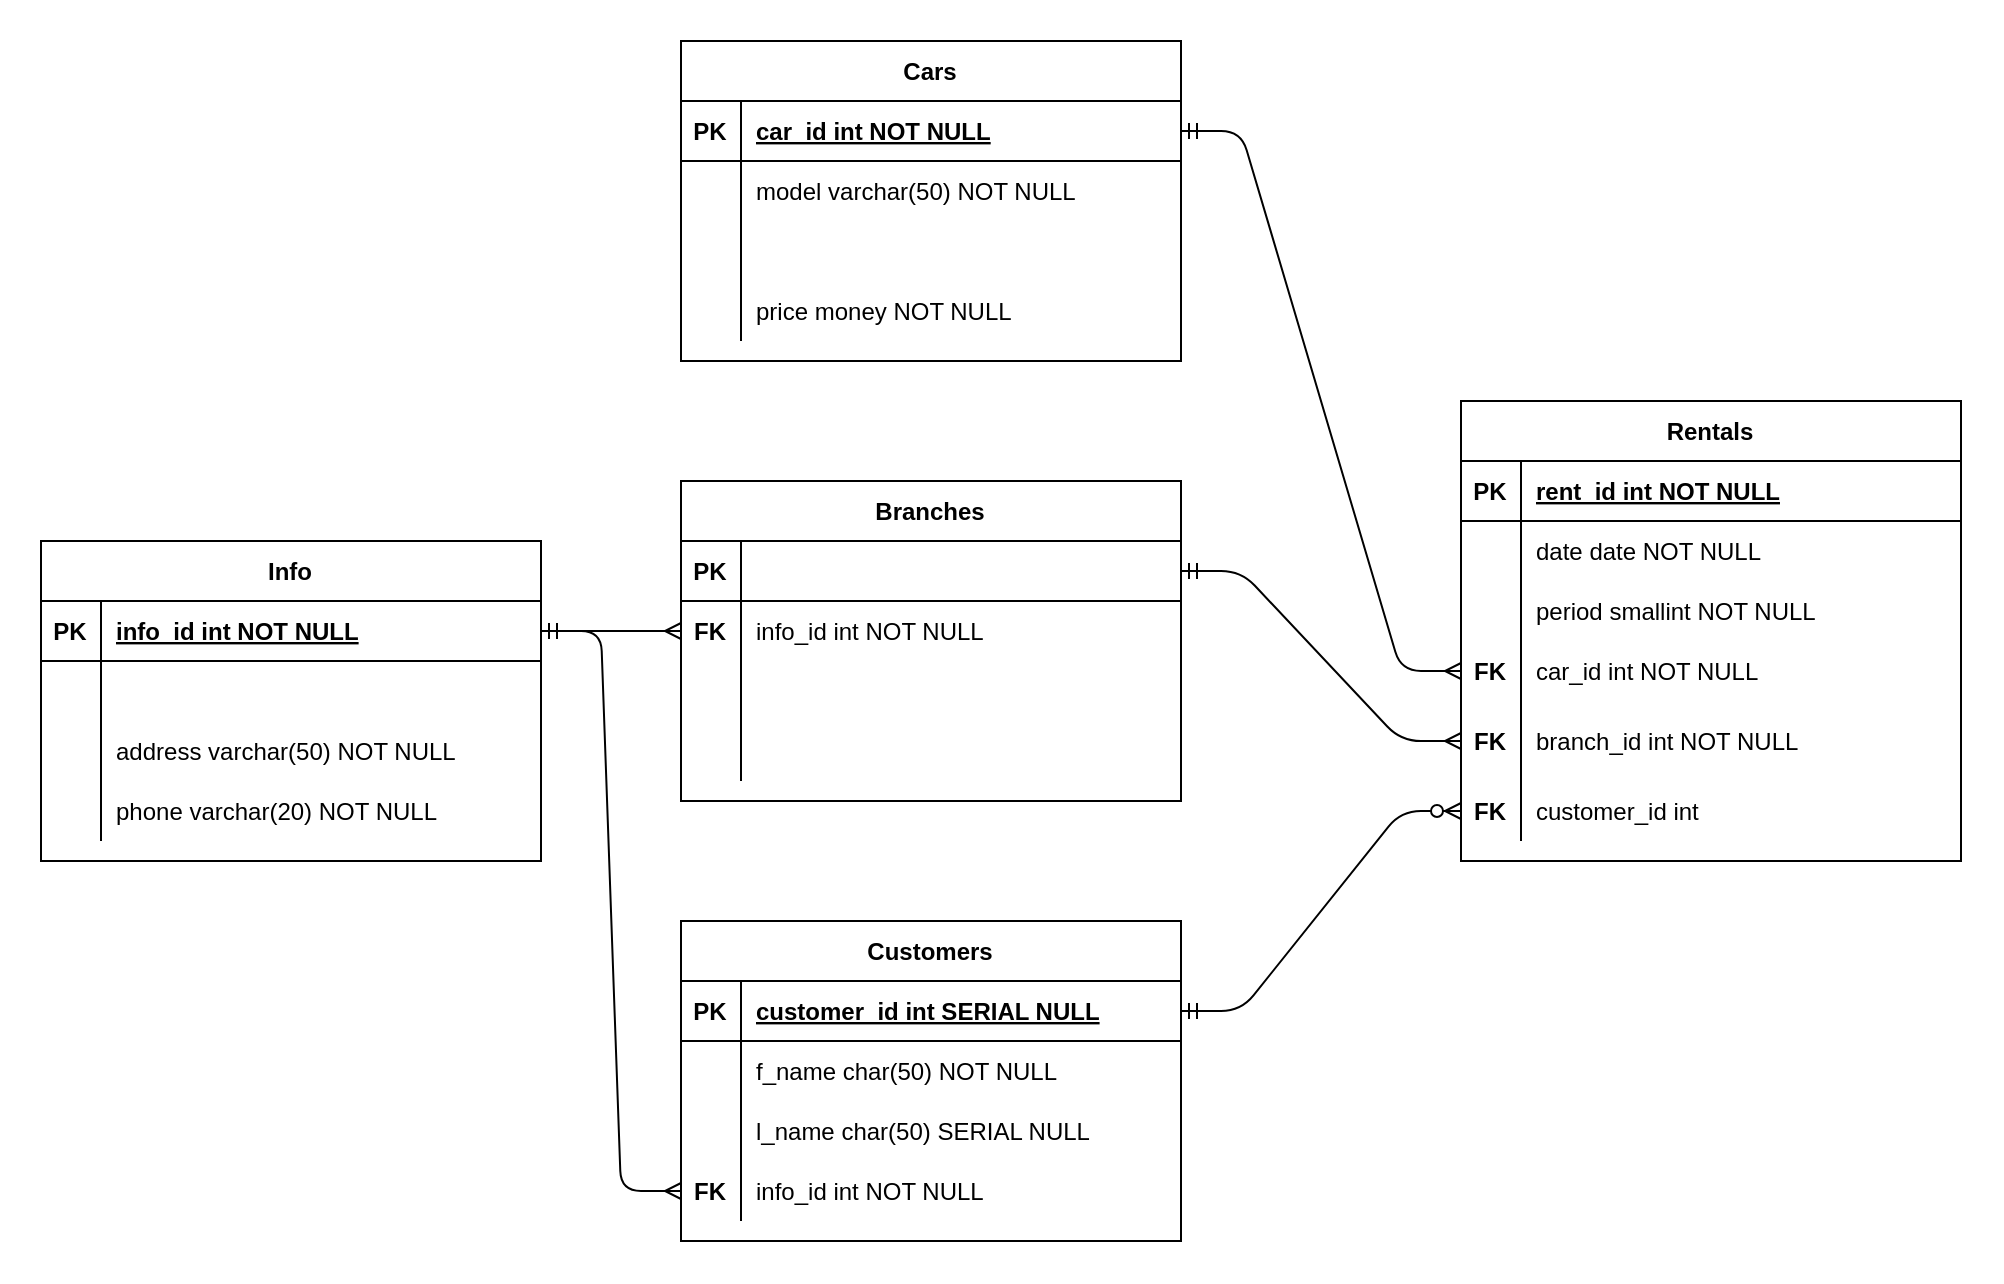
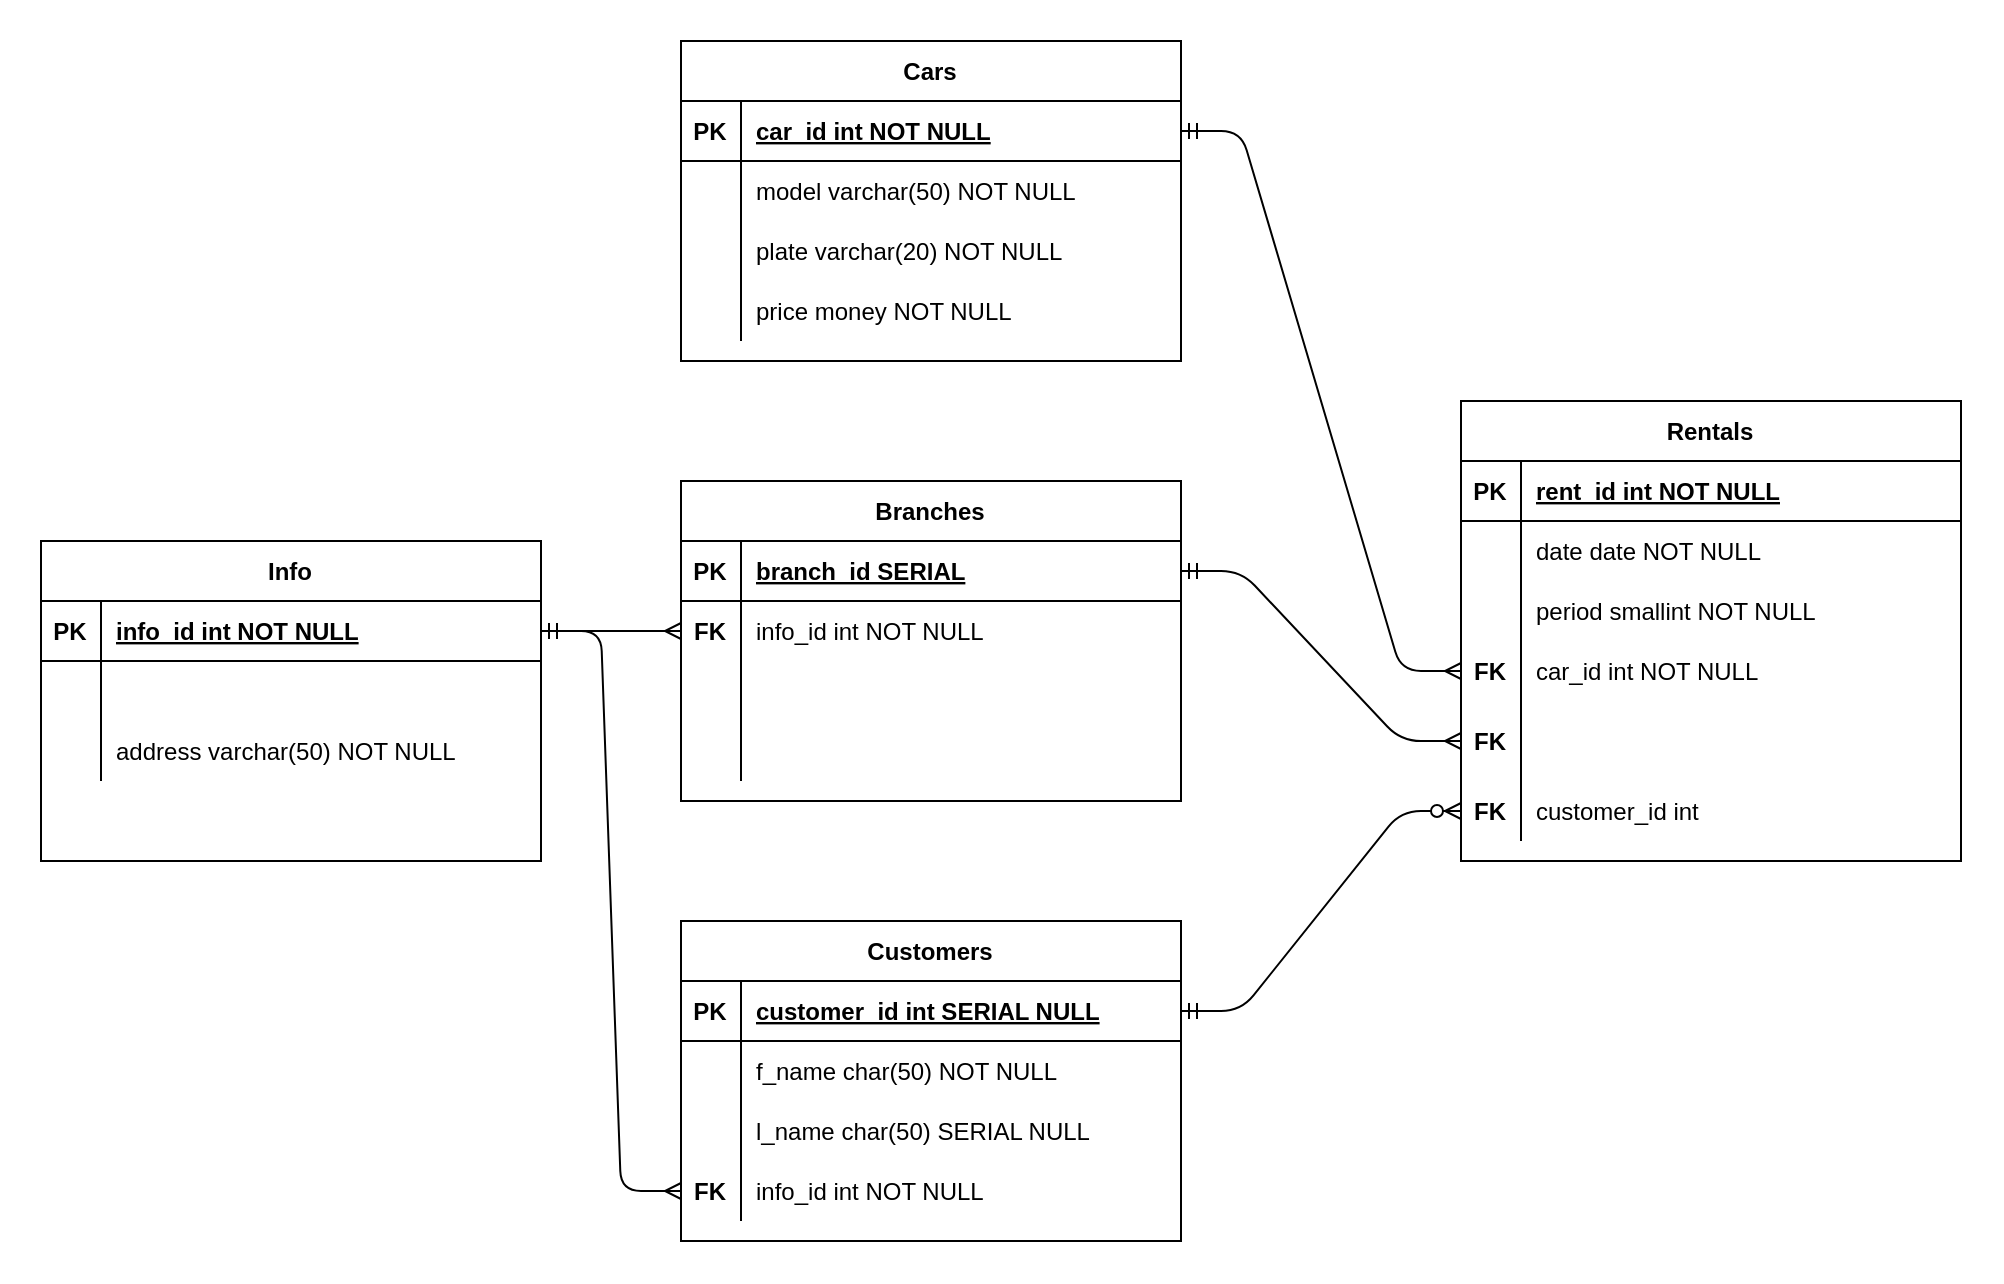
node "plate varchar(20) NOT NULL": added
node "branch_id SERIAL": added
node "branch_id int NOT NULL": removed
node "phone varchar(20) NOT NULL": removed
